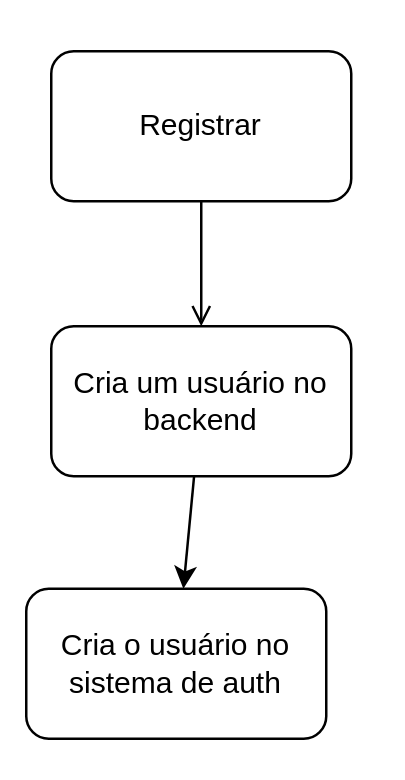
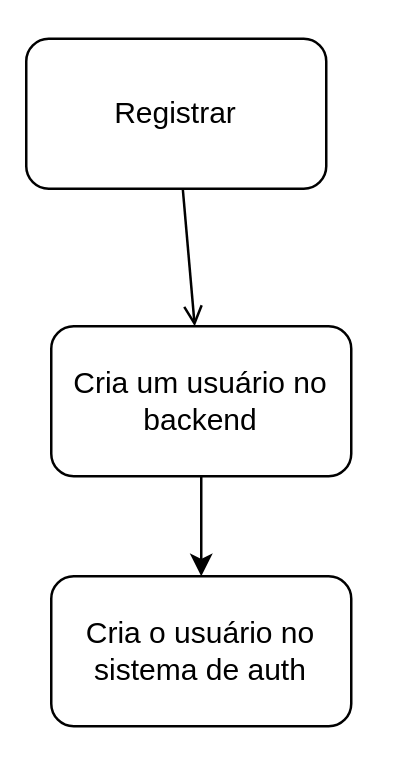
node "Registrar": moved (201, 126) -> (176, 114)
node "Cria o usuário no sistema de auth": moved (176, 664) -> (201, 651)
